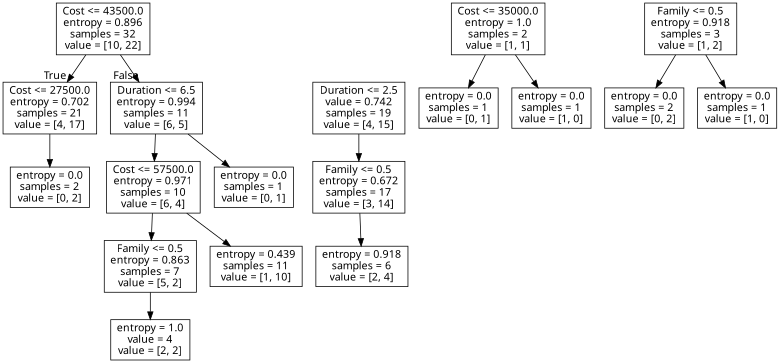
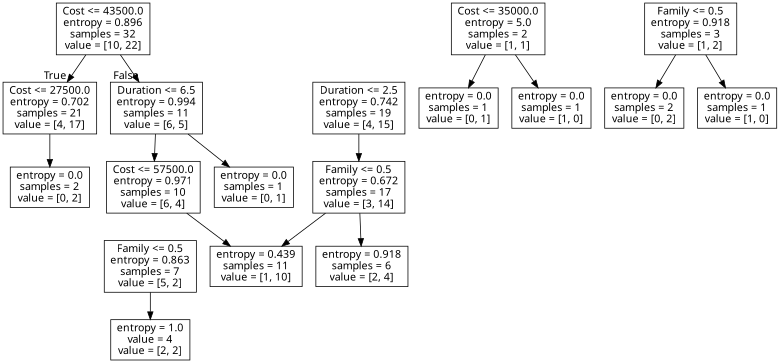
node "Cost <= 35000.0 entropy = 1.0 samples = 2 value = [1, 1]": label "Cost <= 35000.0 entropy = 1.0 samples = 2 value = [1, 1]" -> "Cost <= 35000.0 entropy = 5.0 samples = 2 value = [1, 1]"
node "Duration <= 2.5 value = 0.742 samples = 19 value = [4, 15]": label "Duration <= 2.5 value = 0.742 samples = 19 value = [4, 15]" -> "Duration <= 2.5 entropy = 0.742 samples = 19 value = [4, 15]"
edge "Cost <= 57500.0 entropy = 0.971 samples = 10 value = [6, 4]" -> "Family <= 0.5 entropy = 0.863 samples = 7 value = [5, 2]": removed
edge "Family <= 0.5 entropy = 0.672 samples = 17 value = [3, 14]" -> "entropy = 0.439 samples = 11 value = [1, 10]": added
